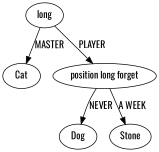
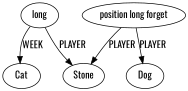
edge "long" -> "position long forget": now "long" -> "Stone"
edge "long" -> "Cat": label "MASTER" -> "WEEK"
edge "position long forget" -> "Dog": label "NEVER" -> "PLAYER"
edge "position long forget" -> "Stone": label "A WEEK" -> "PLAYER"
